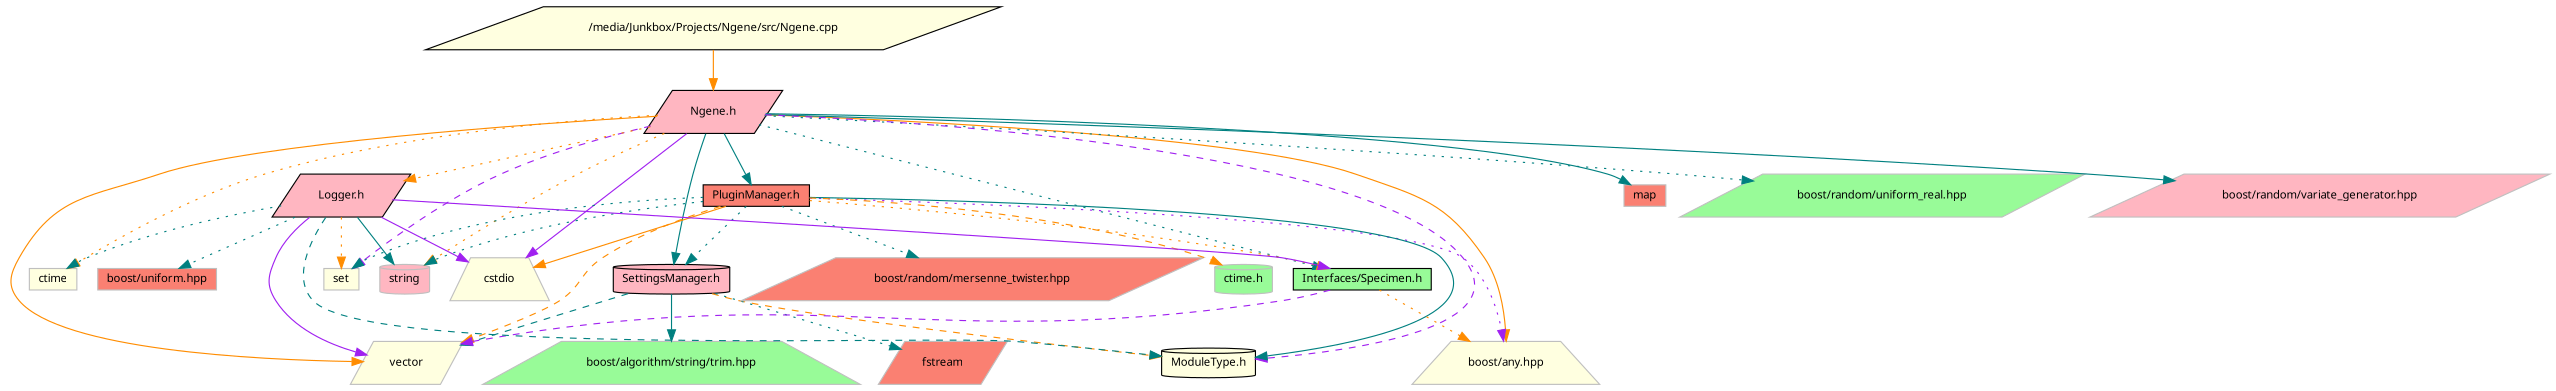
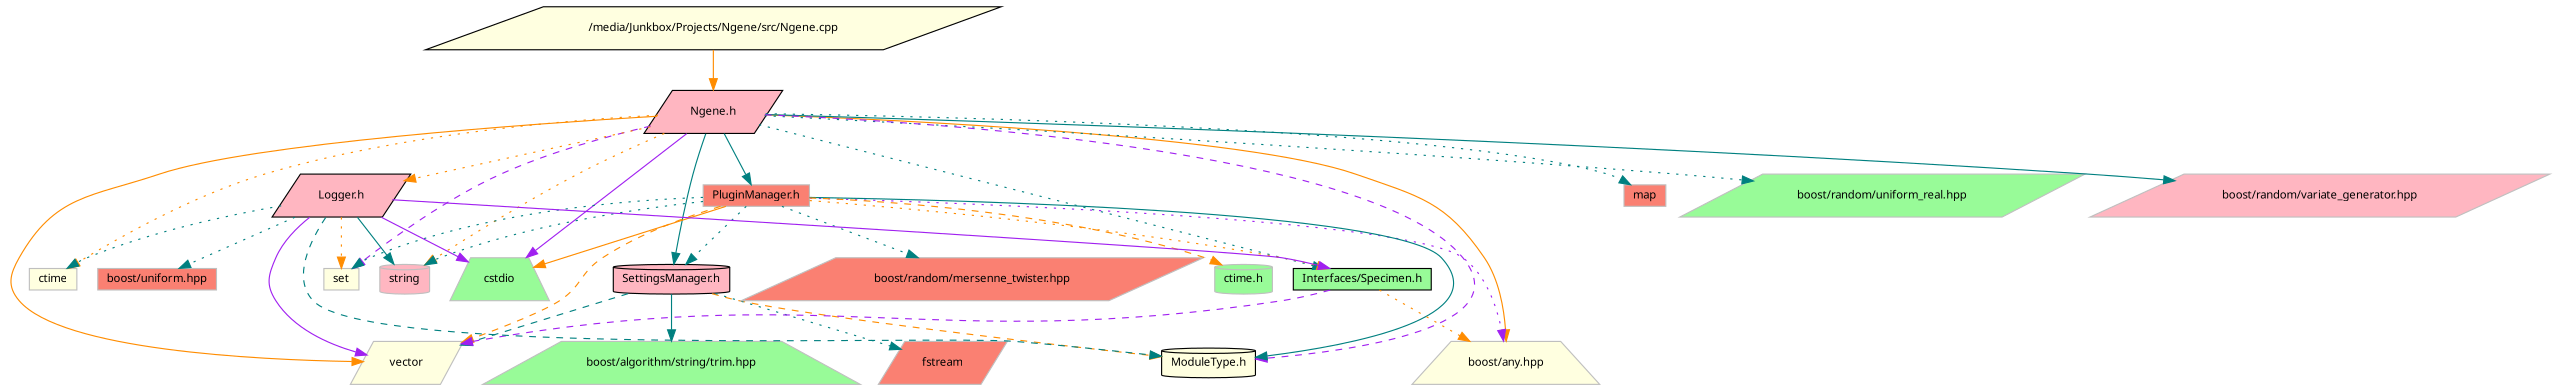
edge "Ngene.h" -> "map": style solid -> dotted
node "PluginManager.h": color black -> grey75
node "cstdio": fillcolor lightyellow -> palegreen
